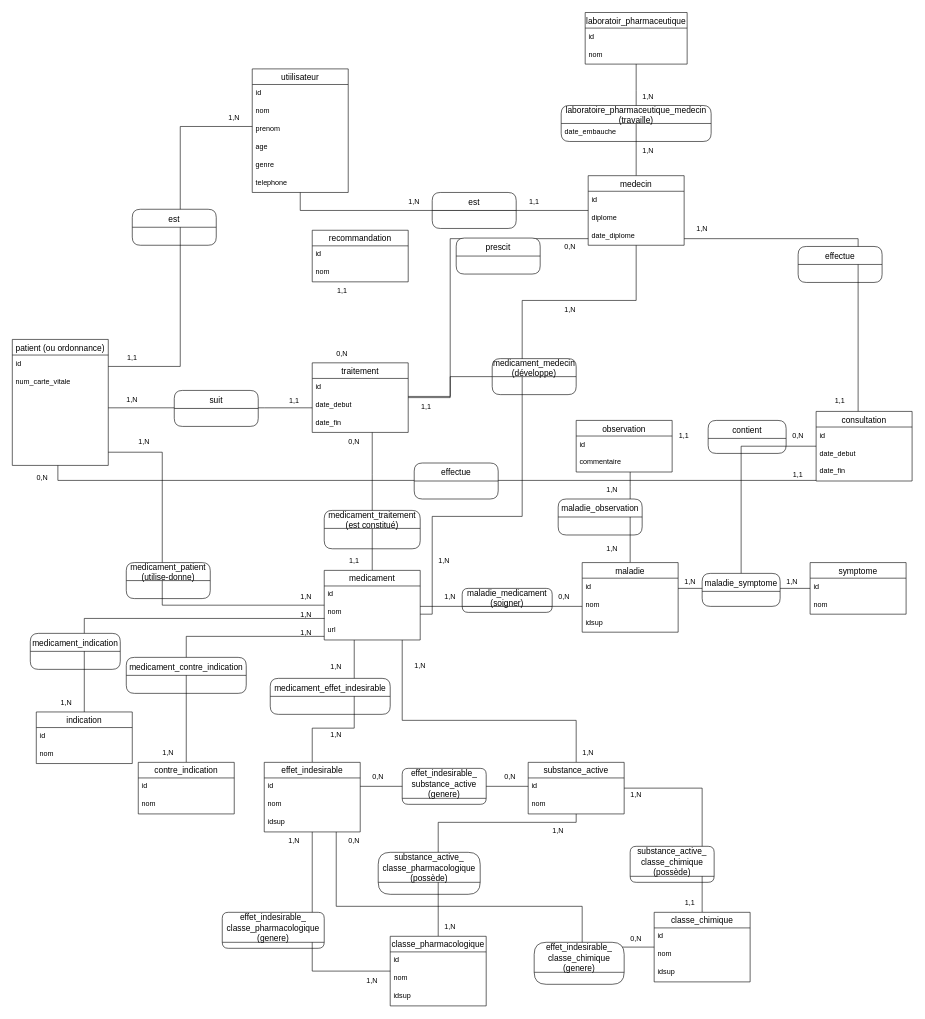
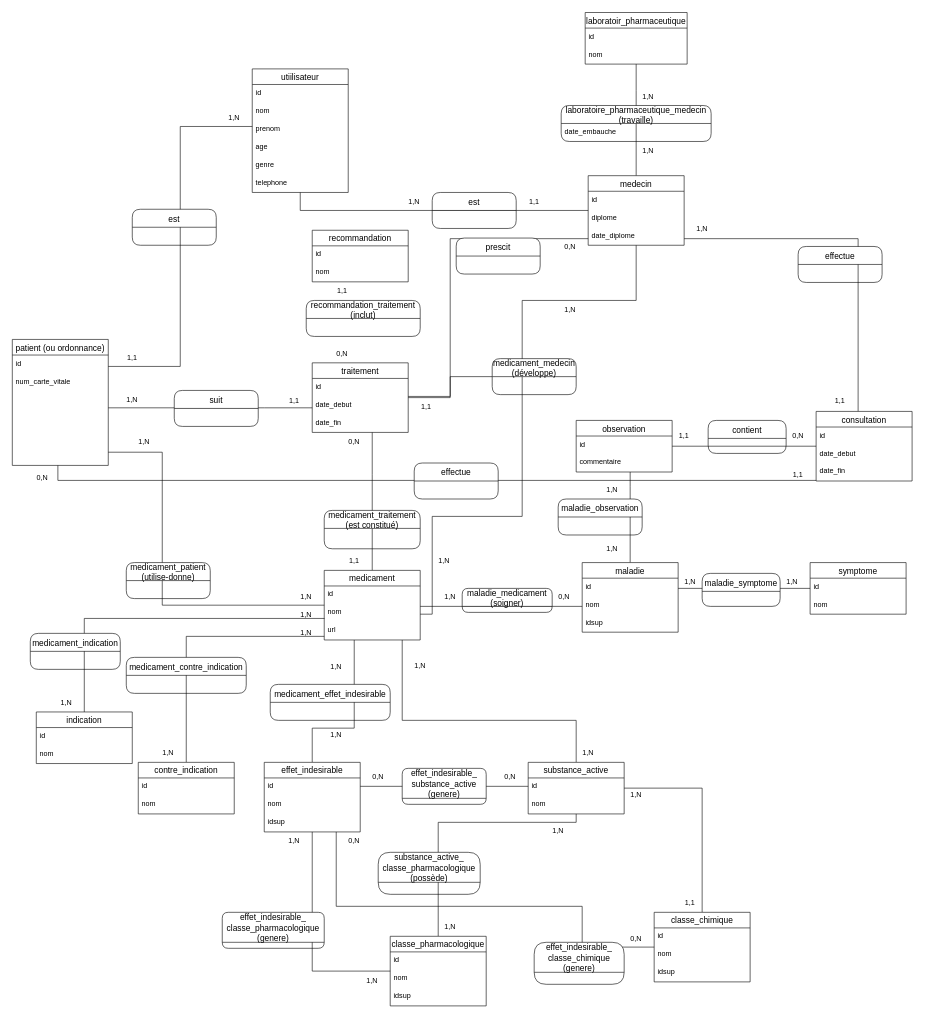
node "recommandation_traitement (inclut)": added
edge "consultation" -- "maladie_symptome": now "consultation" -- "observation"
node "medicament_effet_indesirable": moved (330, 696) -> (330, 702)
node "substance_active_ classe_chimique (possède)": removed
